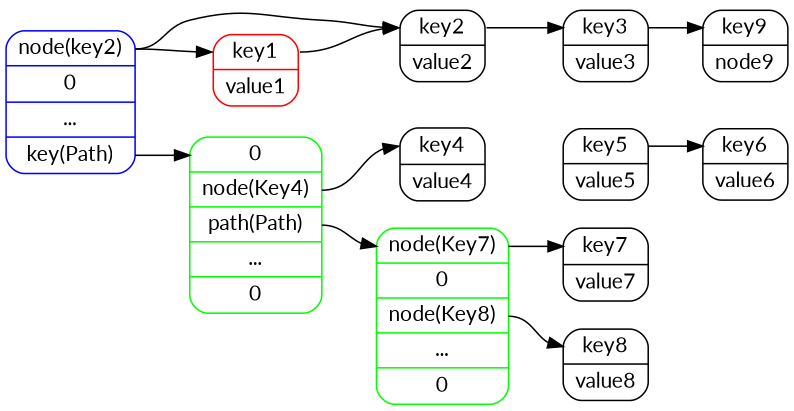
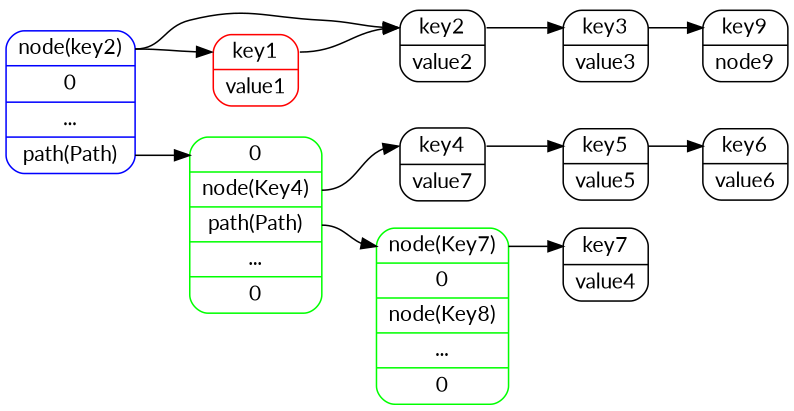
edge "key4" -> "key5": added
node "node(key2)": text "key(Path)" -> "path(Path)"
node "key4": text "value4" -> "value7"
node "key7": text "value7" -> "value4"
node "key8": removed
